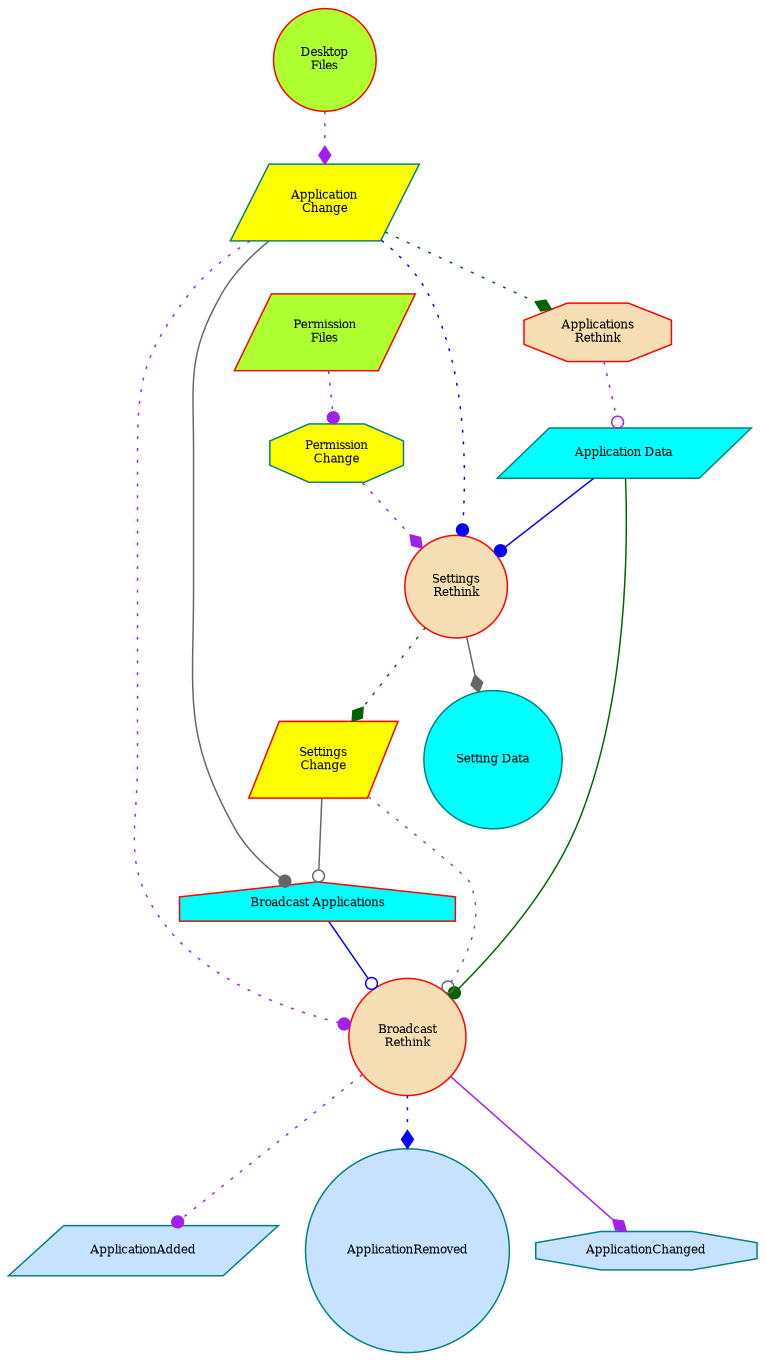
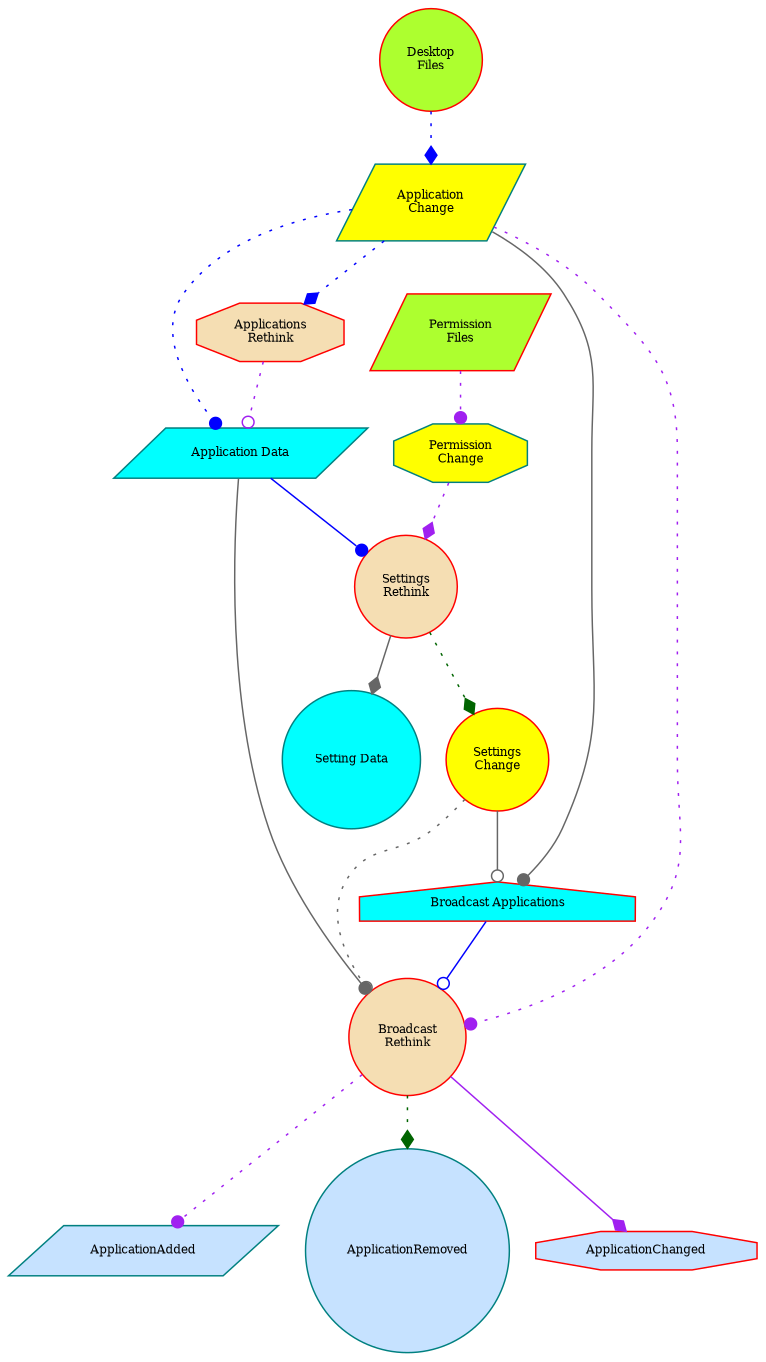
edge "Desktop Files" -> "Application Change": color purple -> blue
edge "Application Change" -> "Applications Rethink": color darkgreen -> blue
edge "Application Change" -> "Settings Rethink": now "Application Change" -> "Application Data"
edge "Application Data" -> "Broadcast Rethink": color darkgreen -> gray40
node "Settings Change": shape parallelogram -> circle
edge "Broadcast Rethink" -> "ApplicationRemoved": color blue -> darkgreen
node "ApplicationChanged": color teal -> red
